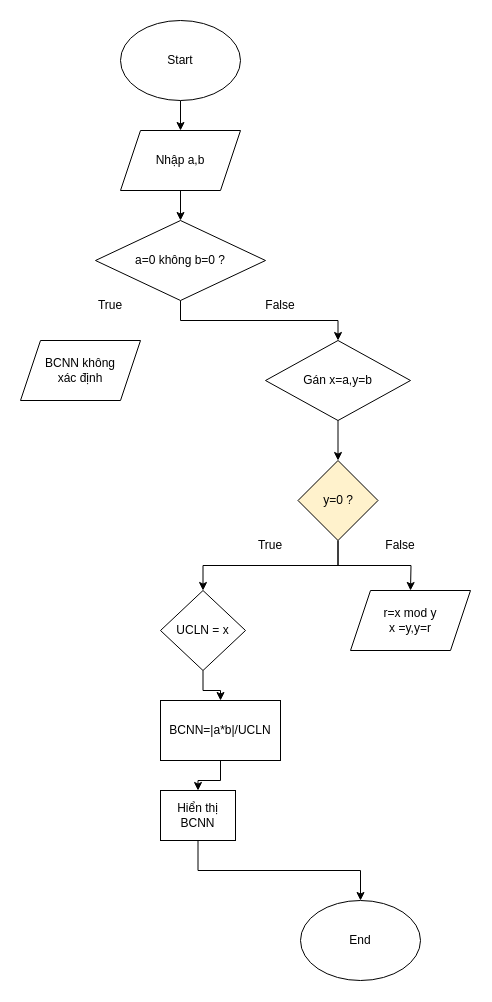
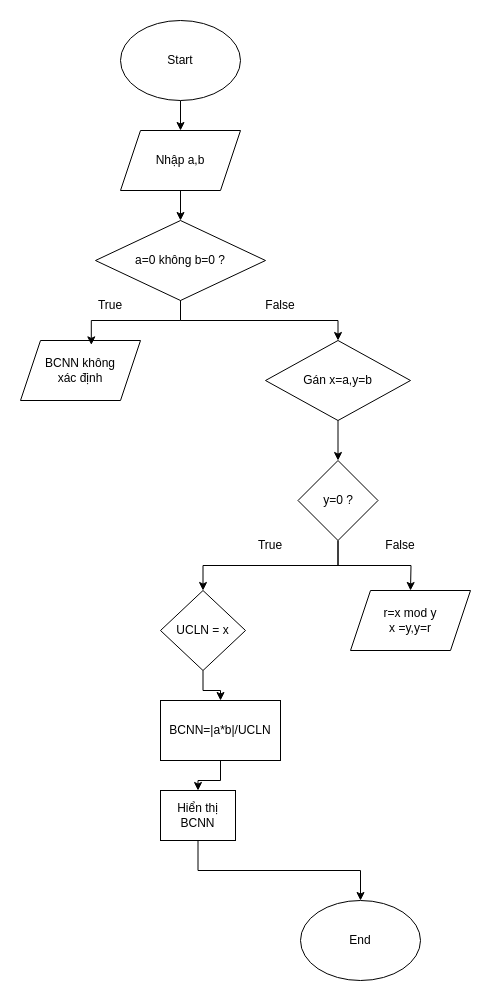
edge "a=0 không b=0 ?" -> "BCNN không xác định": added
node "y=0 ?": fillcolor #fff2cc -> #ffffff
